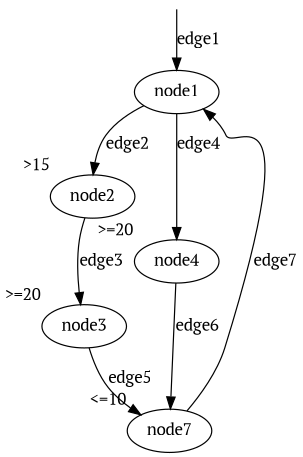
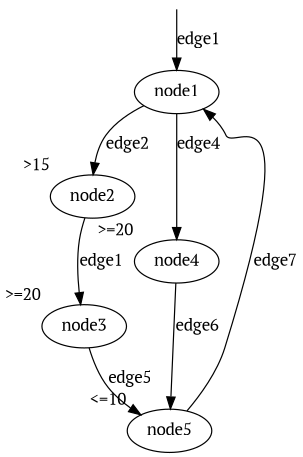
edge "node2 >15" -> "node3 >=20": label "edge3" -> "edge1"
node "node7 <=10": label "node7 <=10" -> "node5 <=10"
